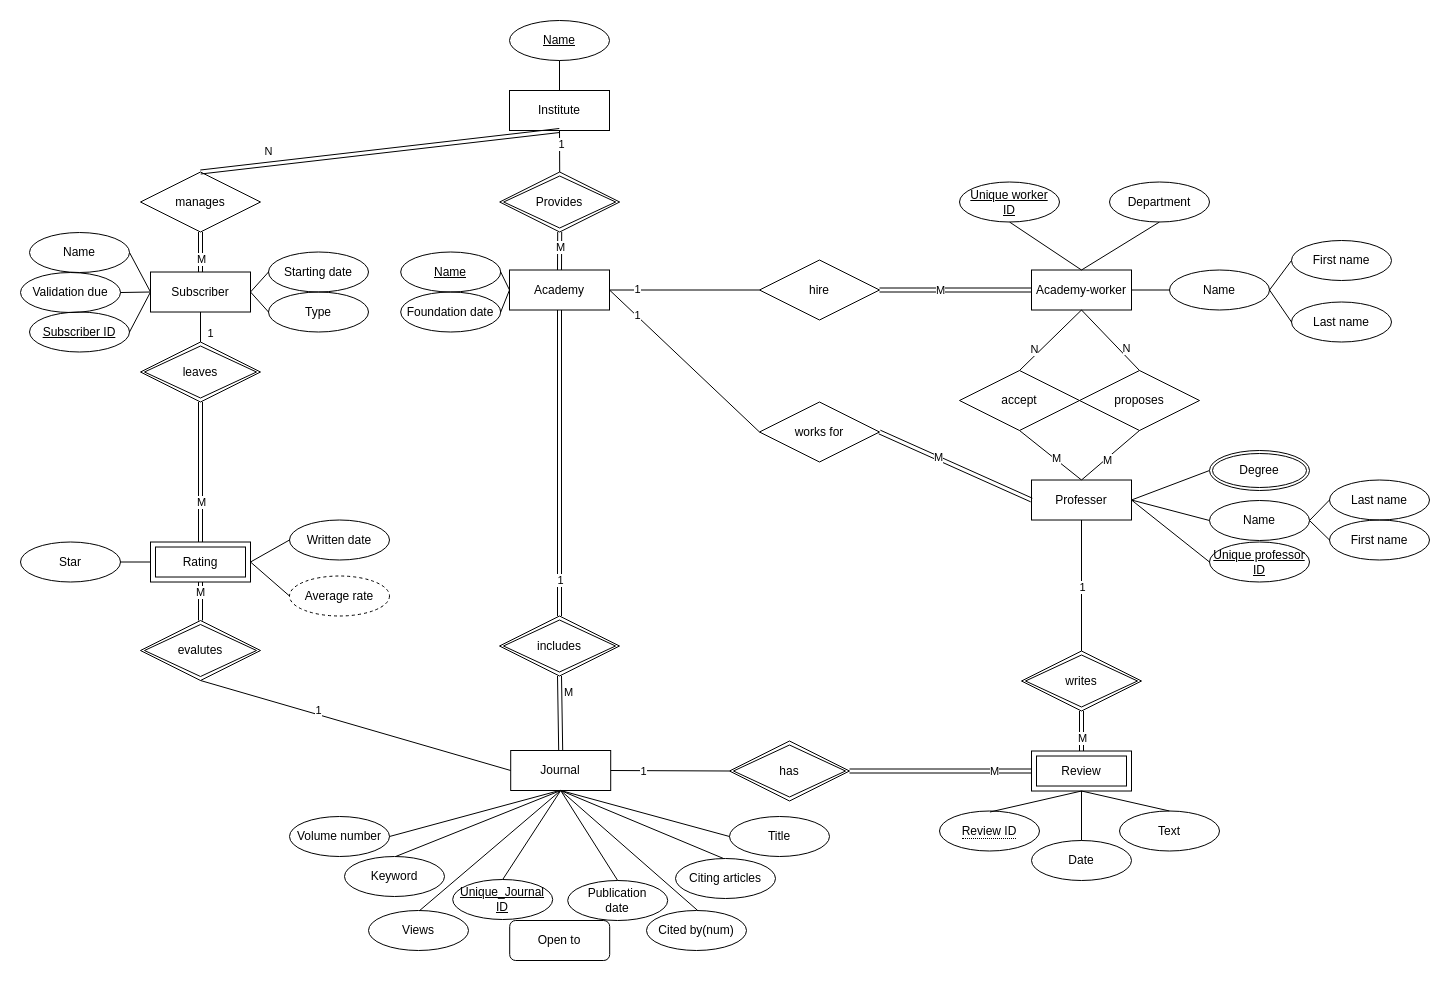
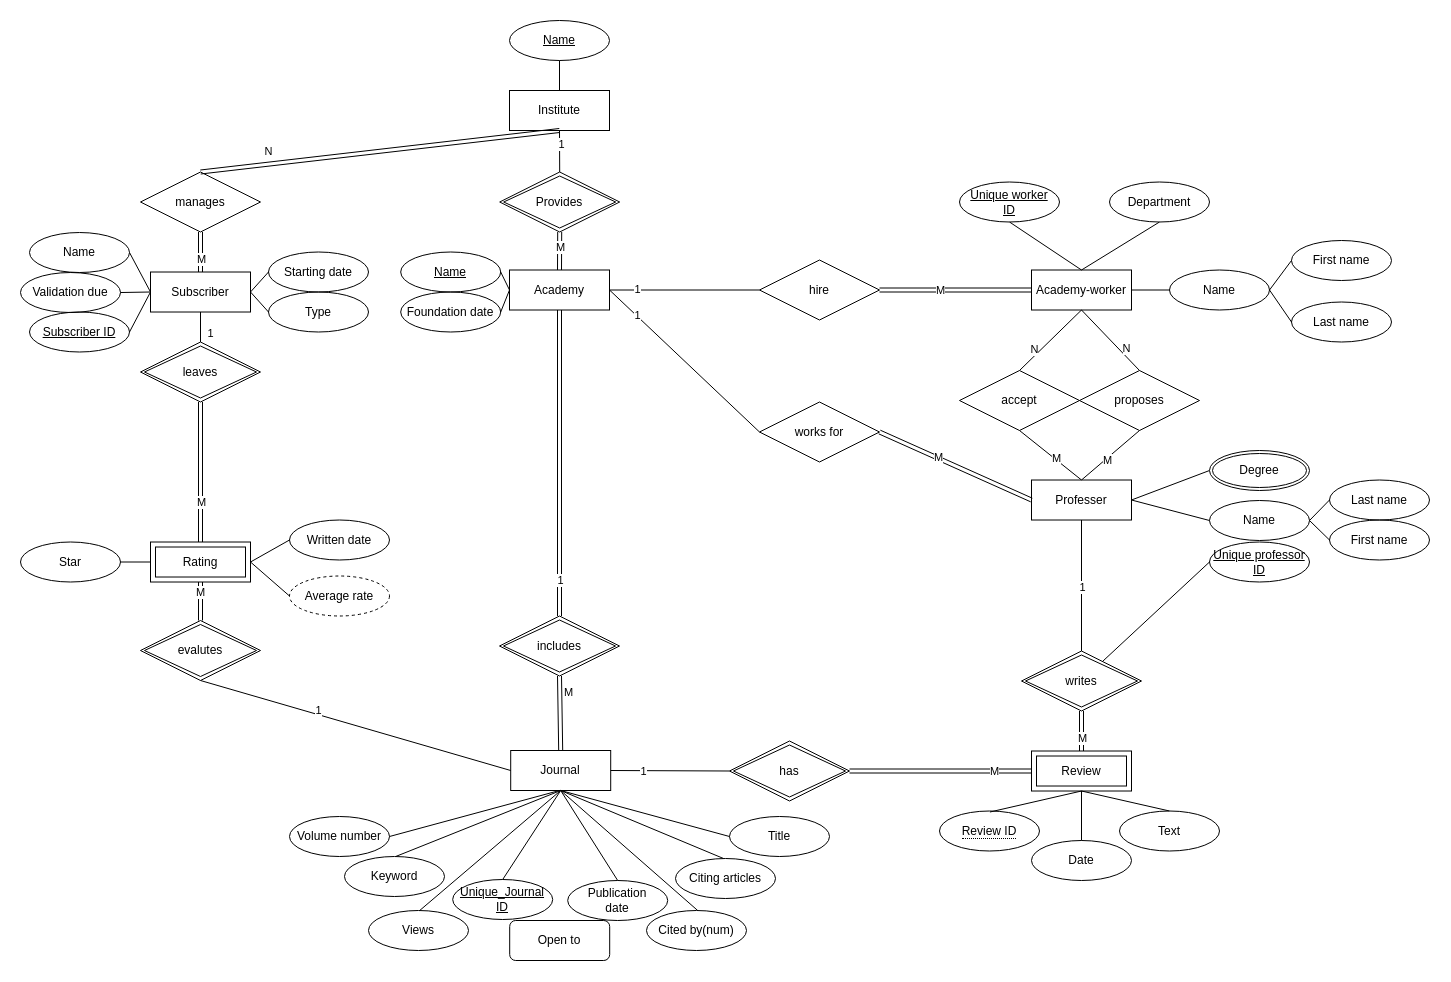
edge "Professer" -- "Unique professor ID": now "writes" -- "Unique professor ID"
